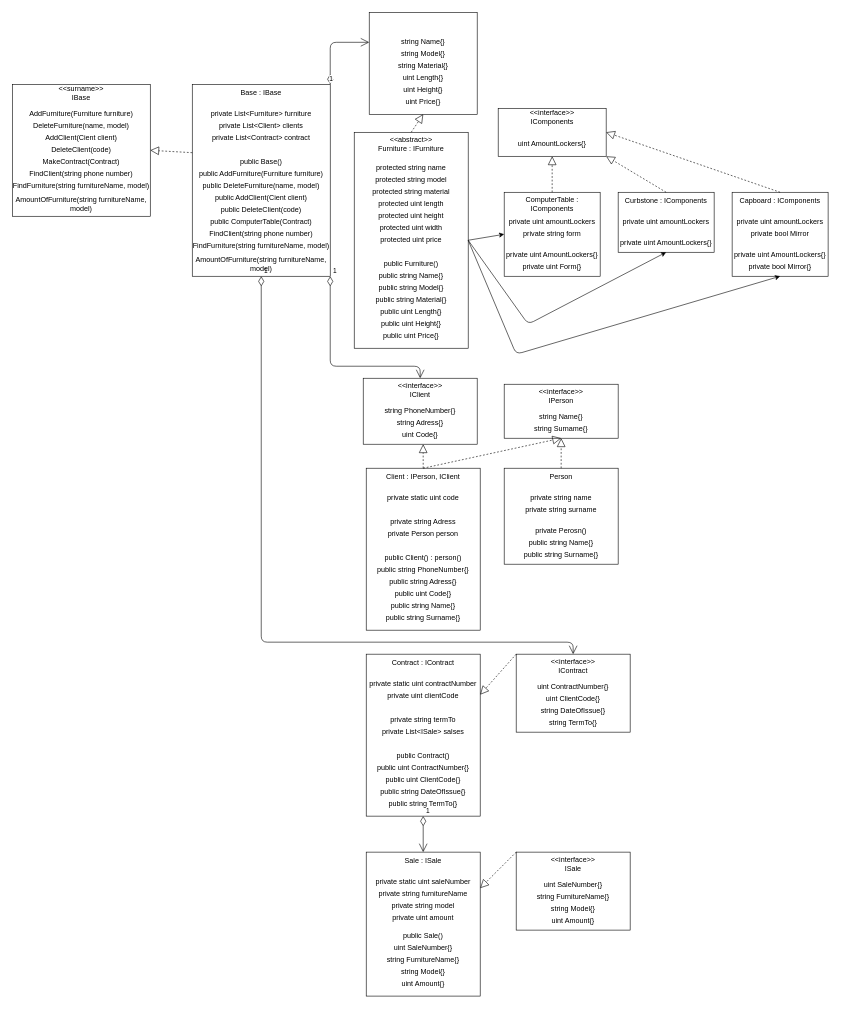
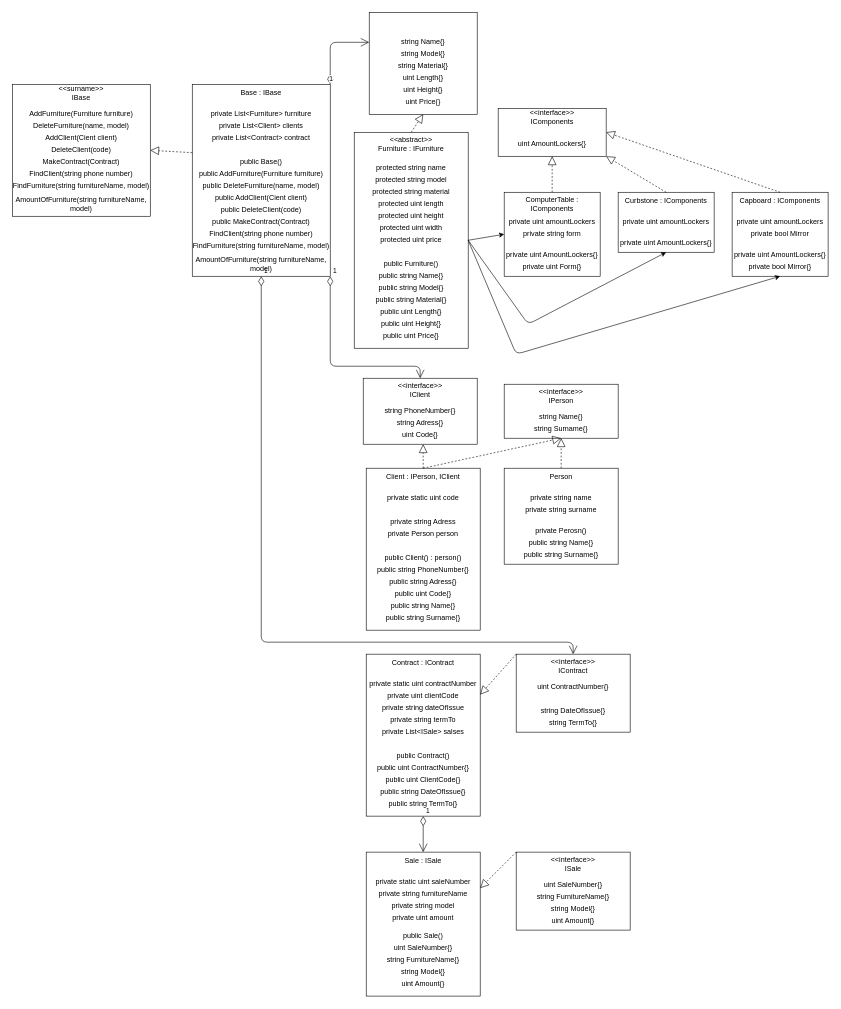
node "public ComputerTable(Contract)": label "public ComputerTable(Contract)" -> "public MakeContract(Contract)"
node "uint ClientCode{}": removed
node "private string dateOfIssue": added
